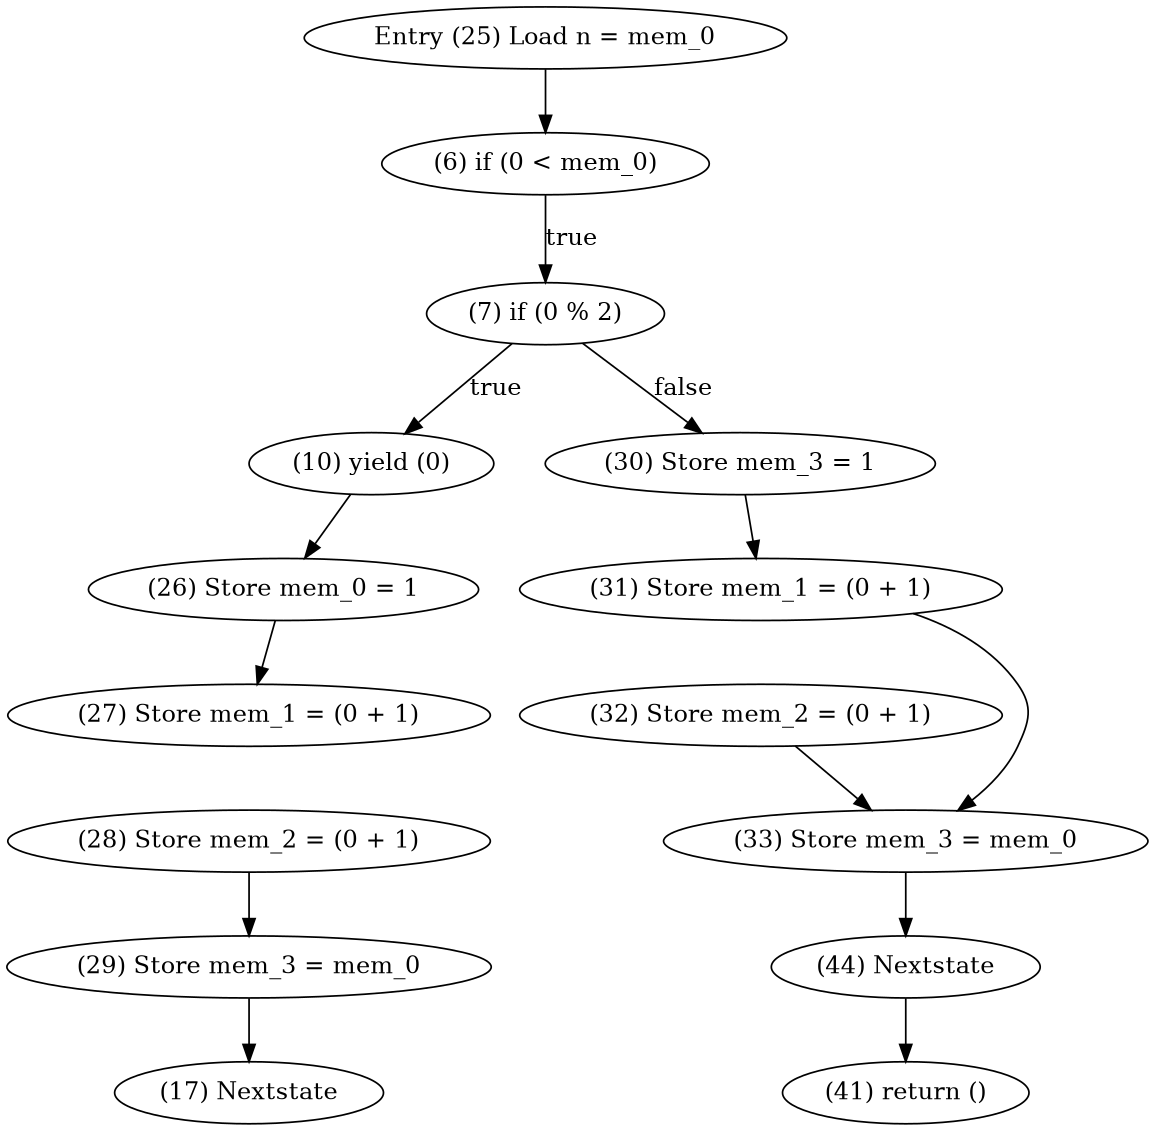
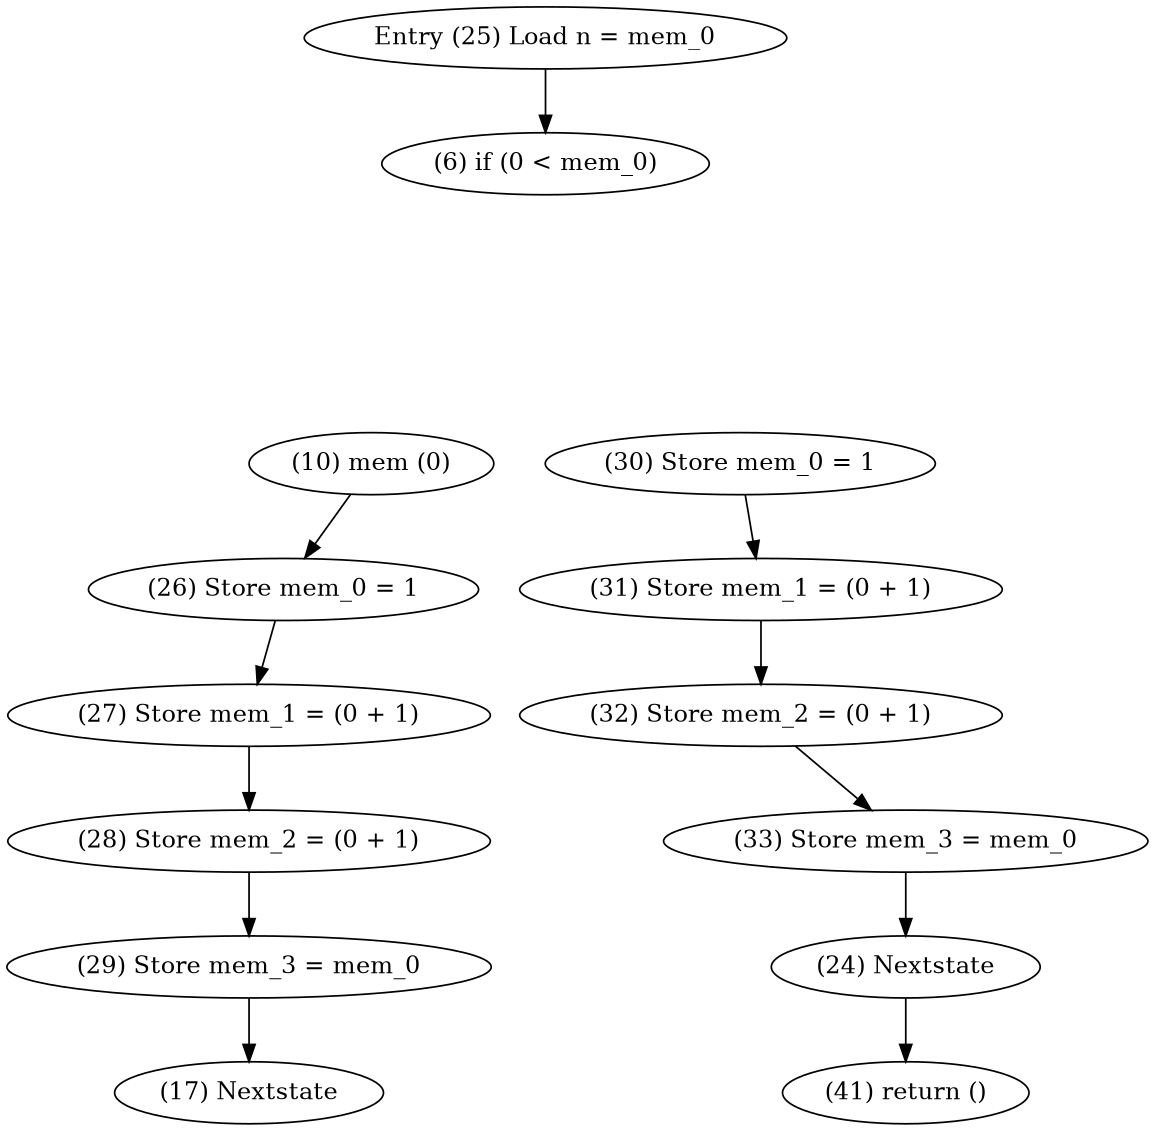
node "(7) if (0 % 2)": removed
node "(10) yield (0)": label "(10) yield (0)" -> "(10) mem (0)"
node "(30) Store mem_3 = 1": label "(30) Store mem_3 = 1" -> "(30) Store mem_0 = 1"
edge "(31) Store mem_1 = (0 + 1)" -> "(33) Store mem_3 = mem_0": now "(31) Store mem_1 = (0 + 1)" -> "(32) Store mem_2 = (0 + 1)"
edge "(27) Store mem_1 = (0 + 1)" -> "(28) Store mem_2 = (0 + 1)": added
node "(44) Nextstate": label "(44) Nextstate" -> "(24) Nextstate"
